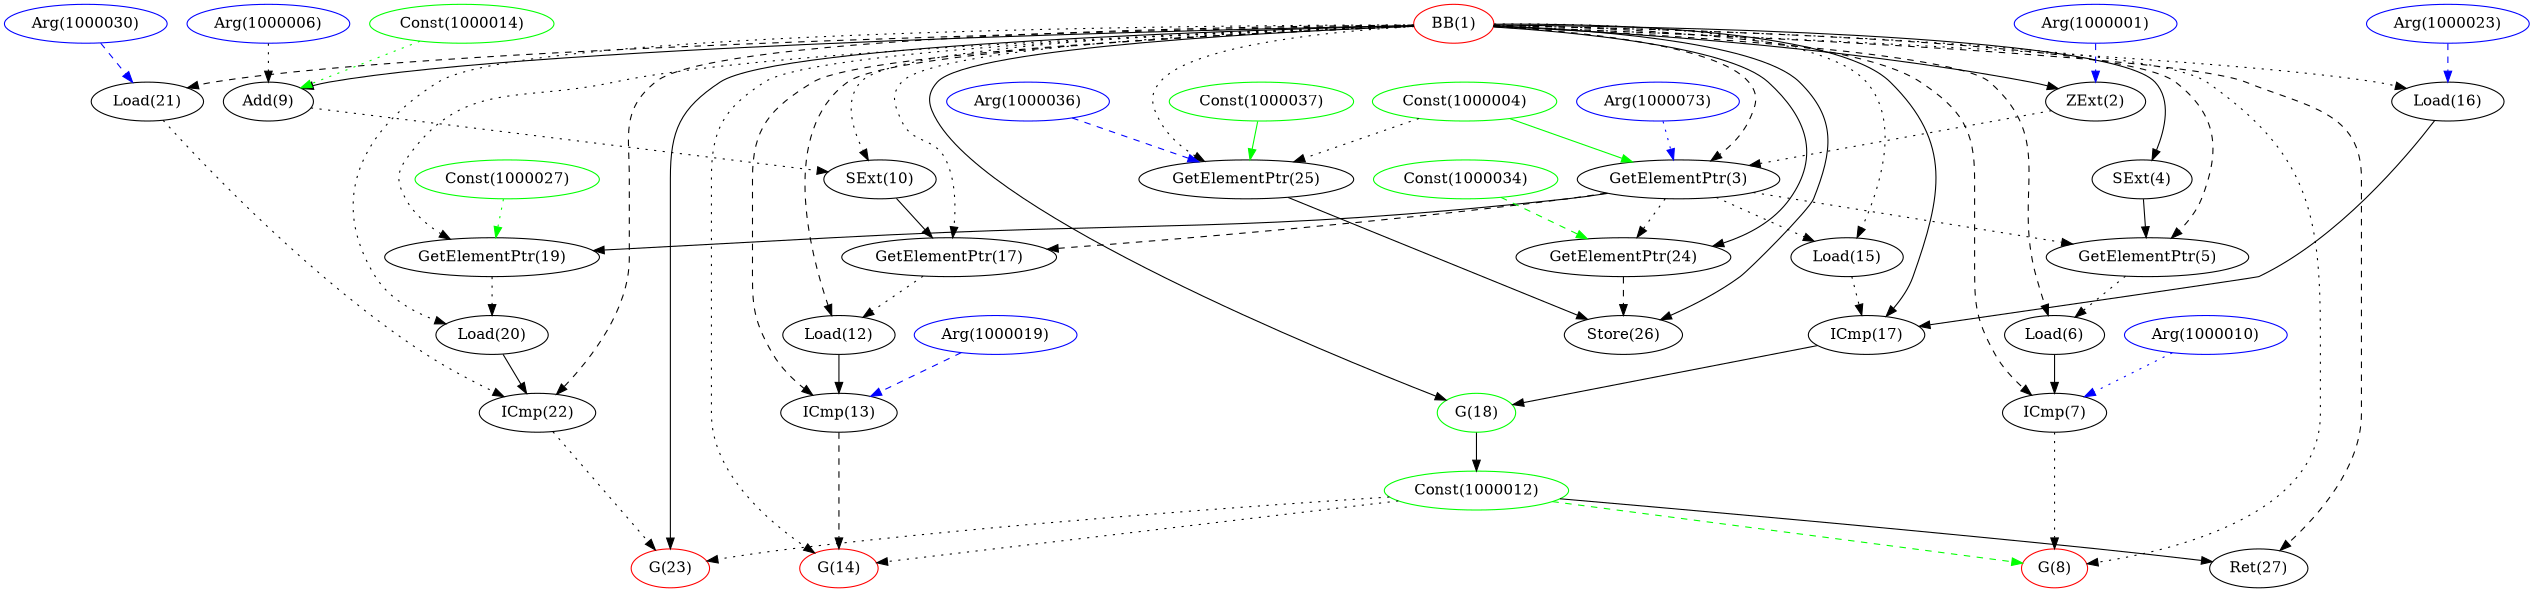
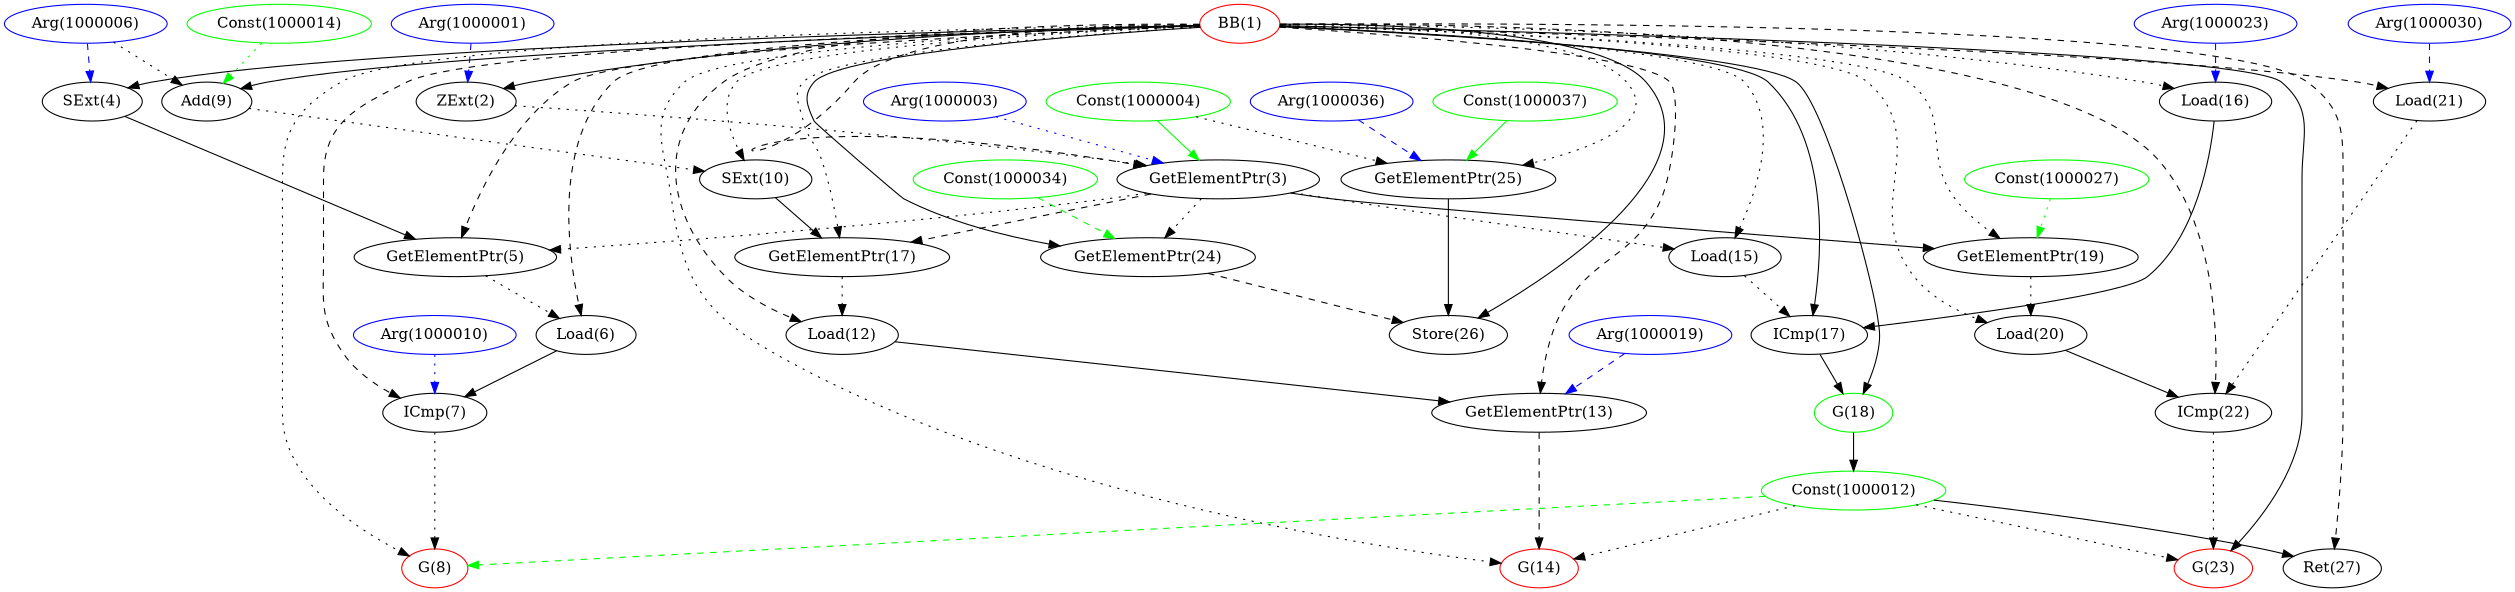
edge "Arg(1000006)" -> "SExt(4)": added
node "Arg(1000073)": label "Arg(1000073)" -> "Arg(1000003)"
node "ICmp(13)": label "ICmp(13)" -> "GetElementPtr(13)"
